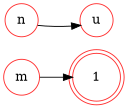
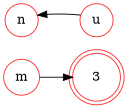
edge "n" -> "u": reversed
node "1": label "1" -> "3"
